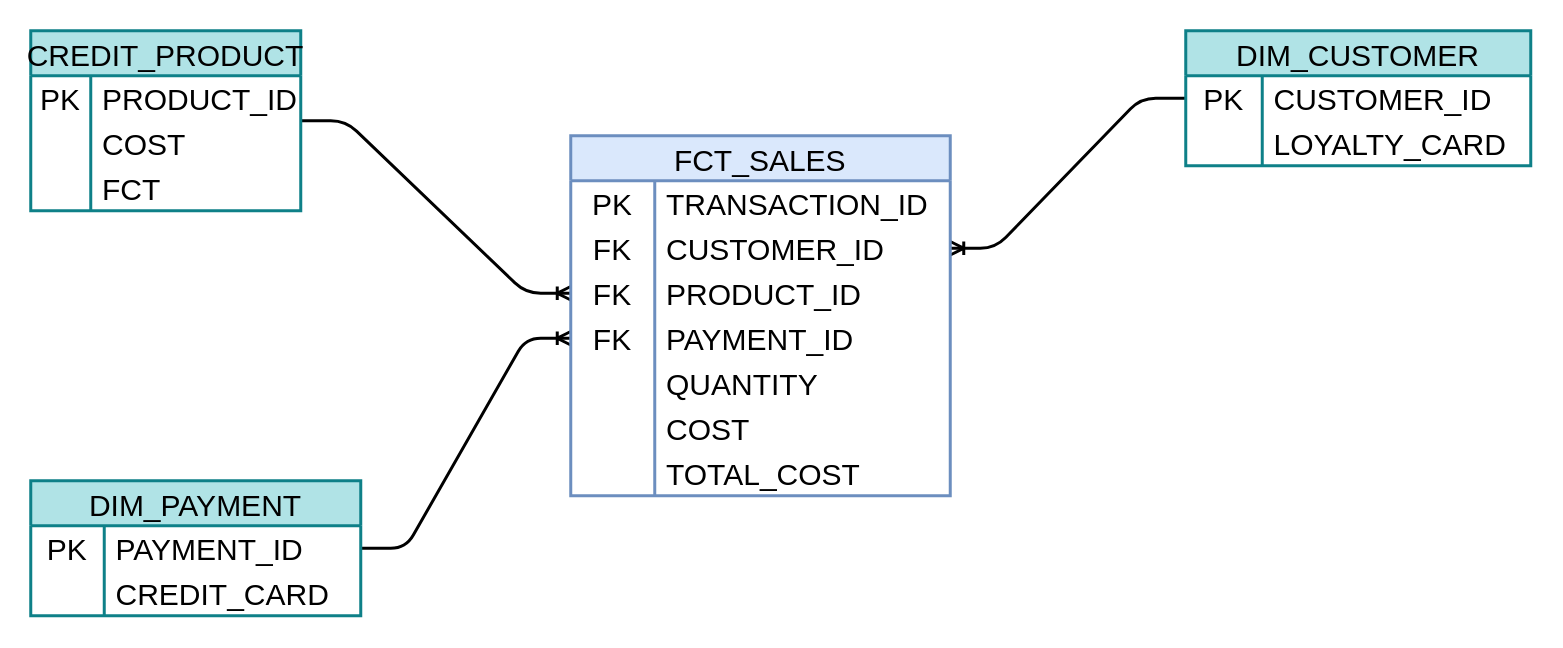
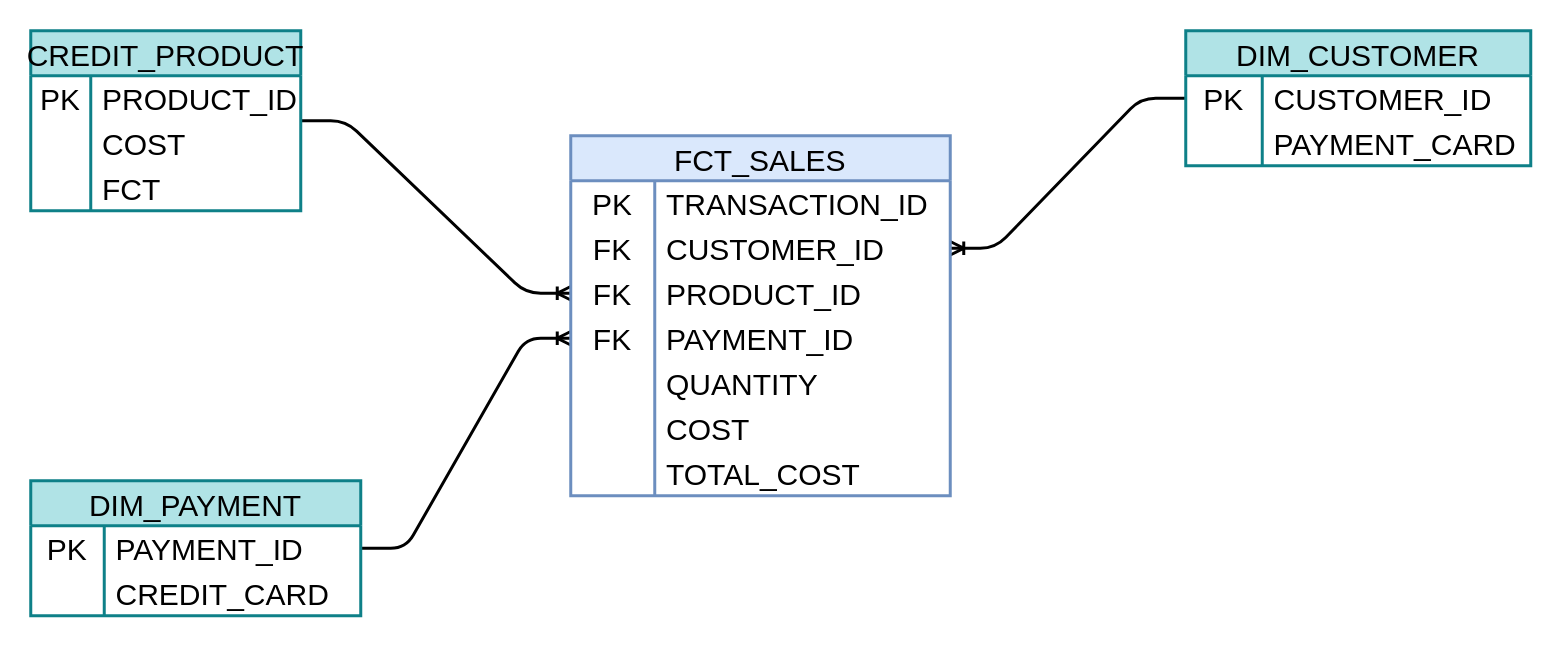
node "LOYALTY_CARD": label "LOYALTY_CARD" -> "PAYMENT_CARD"
